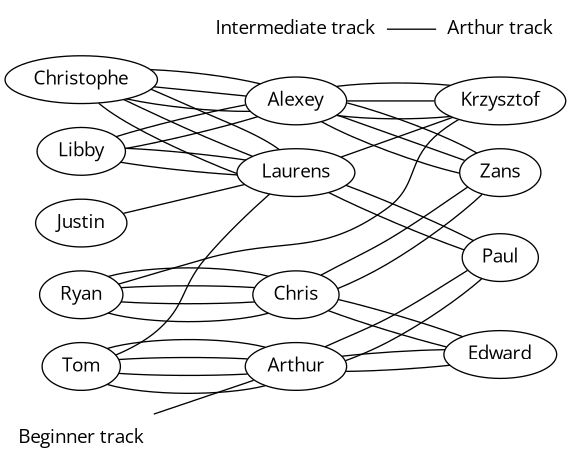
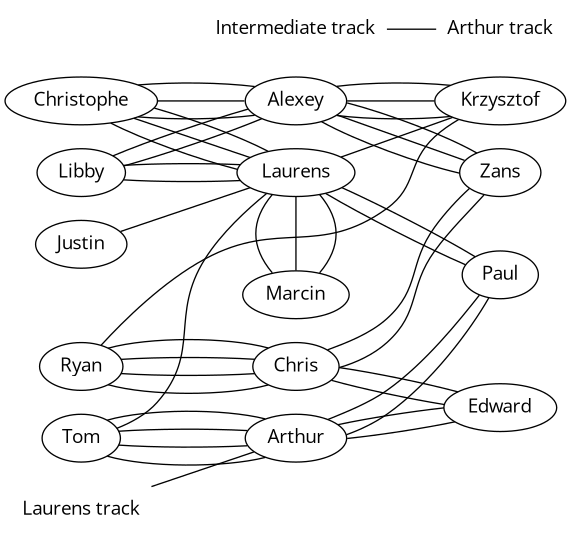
node "Marcin": added
node "Beginner track": label "Beginner track" -> "Laurens track"
